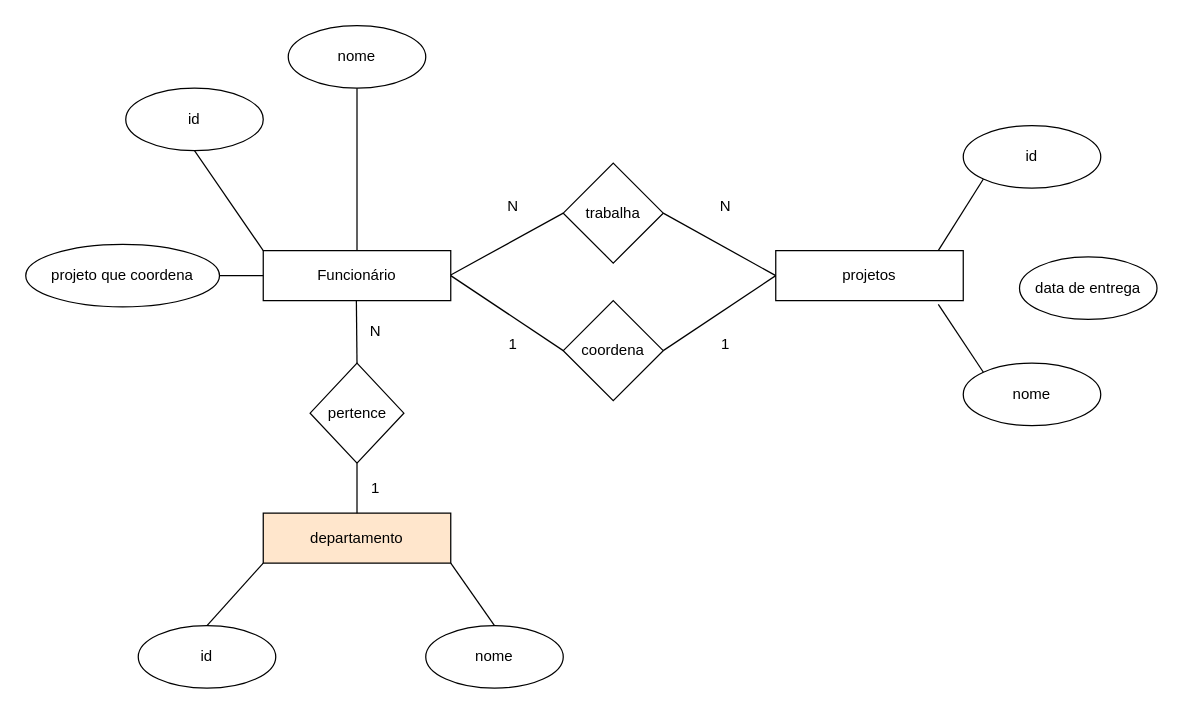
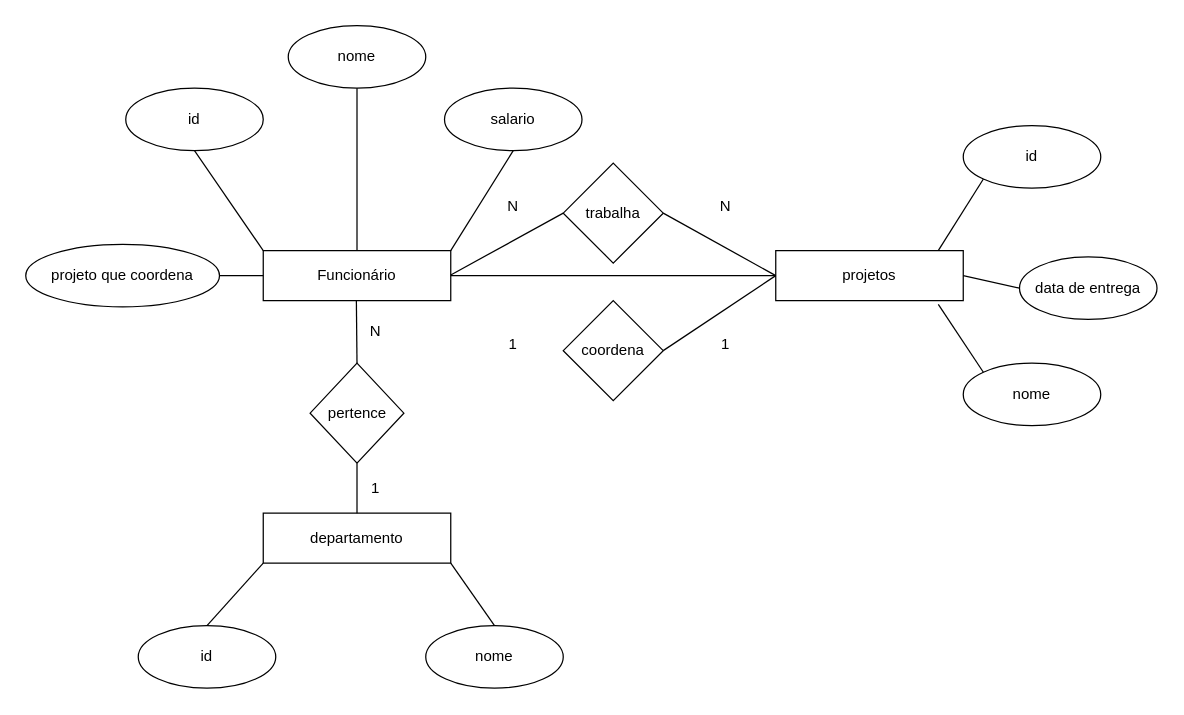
node "salario": added
edge "salario" -- "Funcionário": added
edge "projetos" -- "data de entrega": added
edge "Funcionário" -- "coordena": now "Funcionário" -- "projetos"
node "departamento": fillcolor #ffe6cc -> #ffffff
